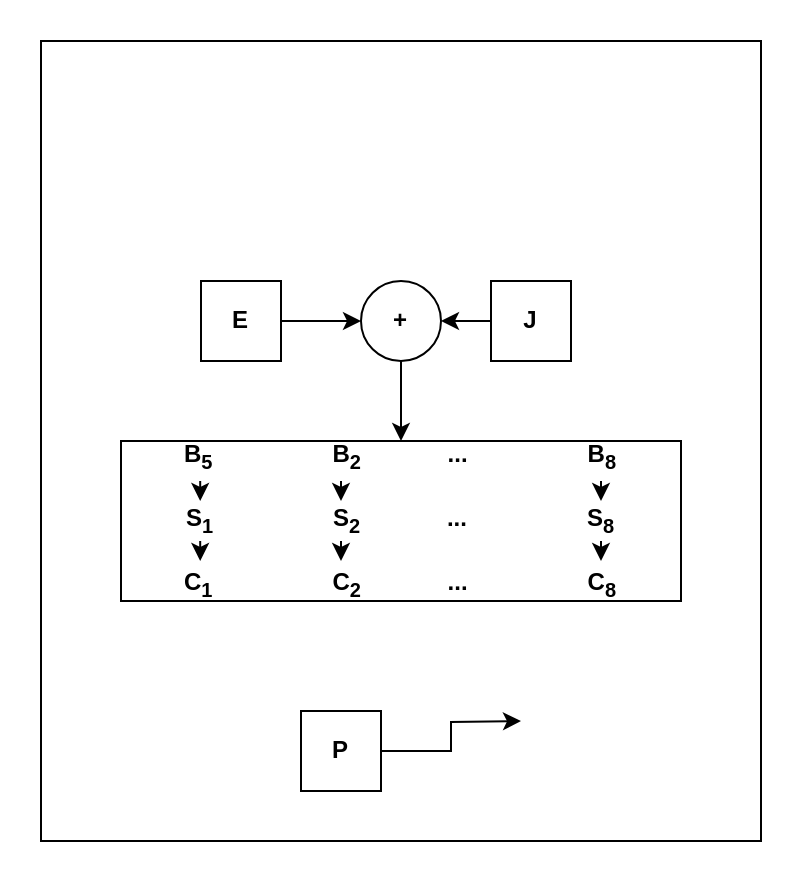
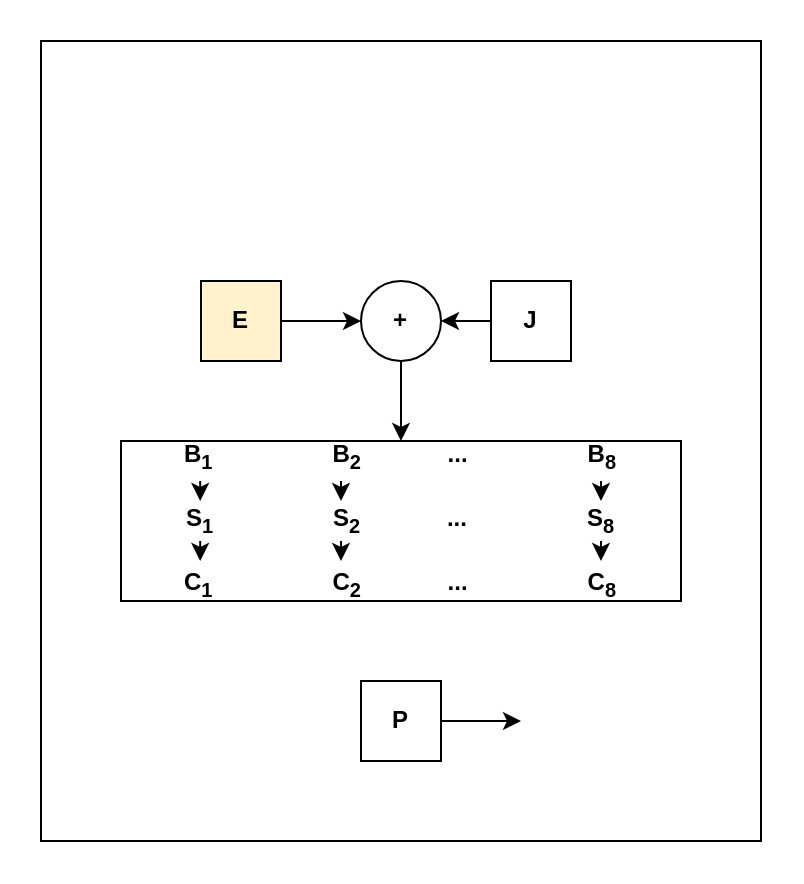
node "E": fillcolor #ffffff -> #fff2cc
node "B5 B2 ... B8 S1 S2 ... S8 C1 C2 ... C8": label "B5 B2 ... B8 S1 S2 ... S8 C1 C2 ... C8" -> "B1 B2 ... B8 S1 S2 ... S8 C1 C2 ... C8"
node "P": moved (341, 751) -> (401, 721)
